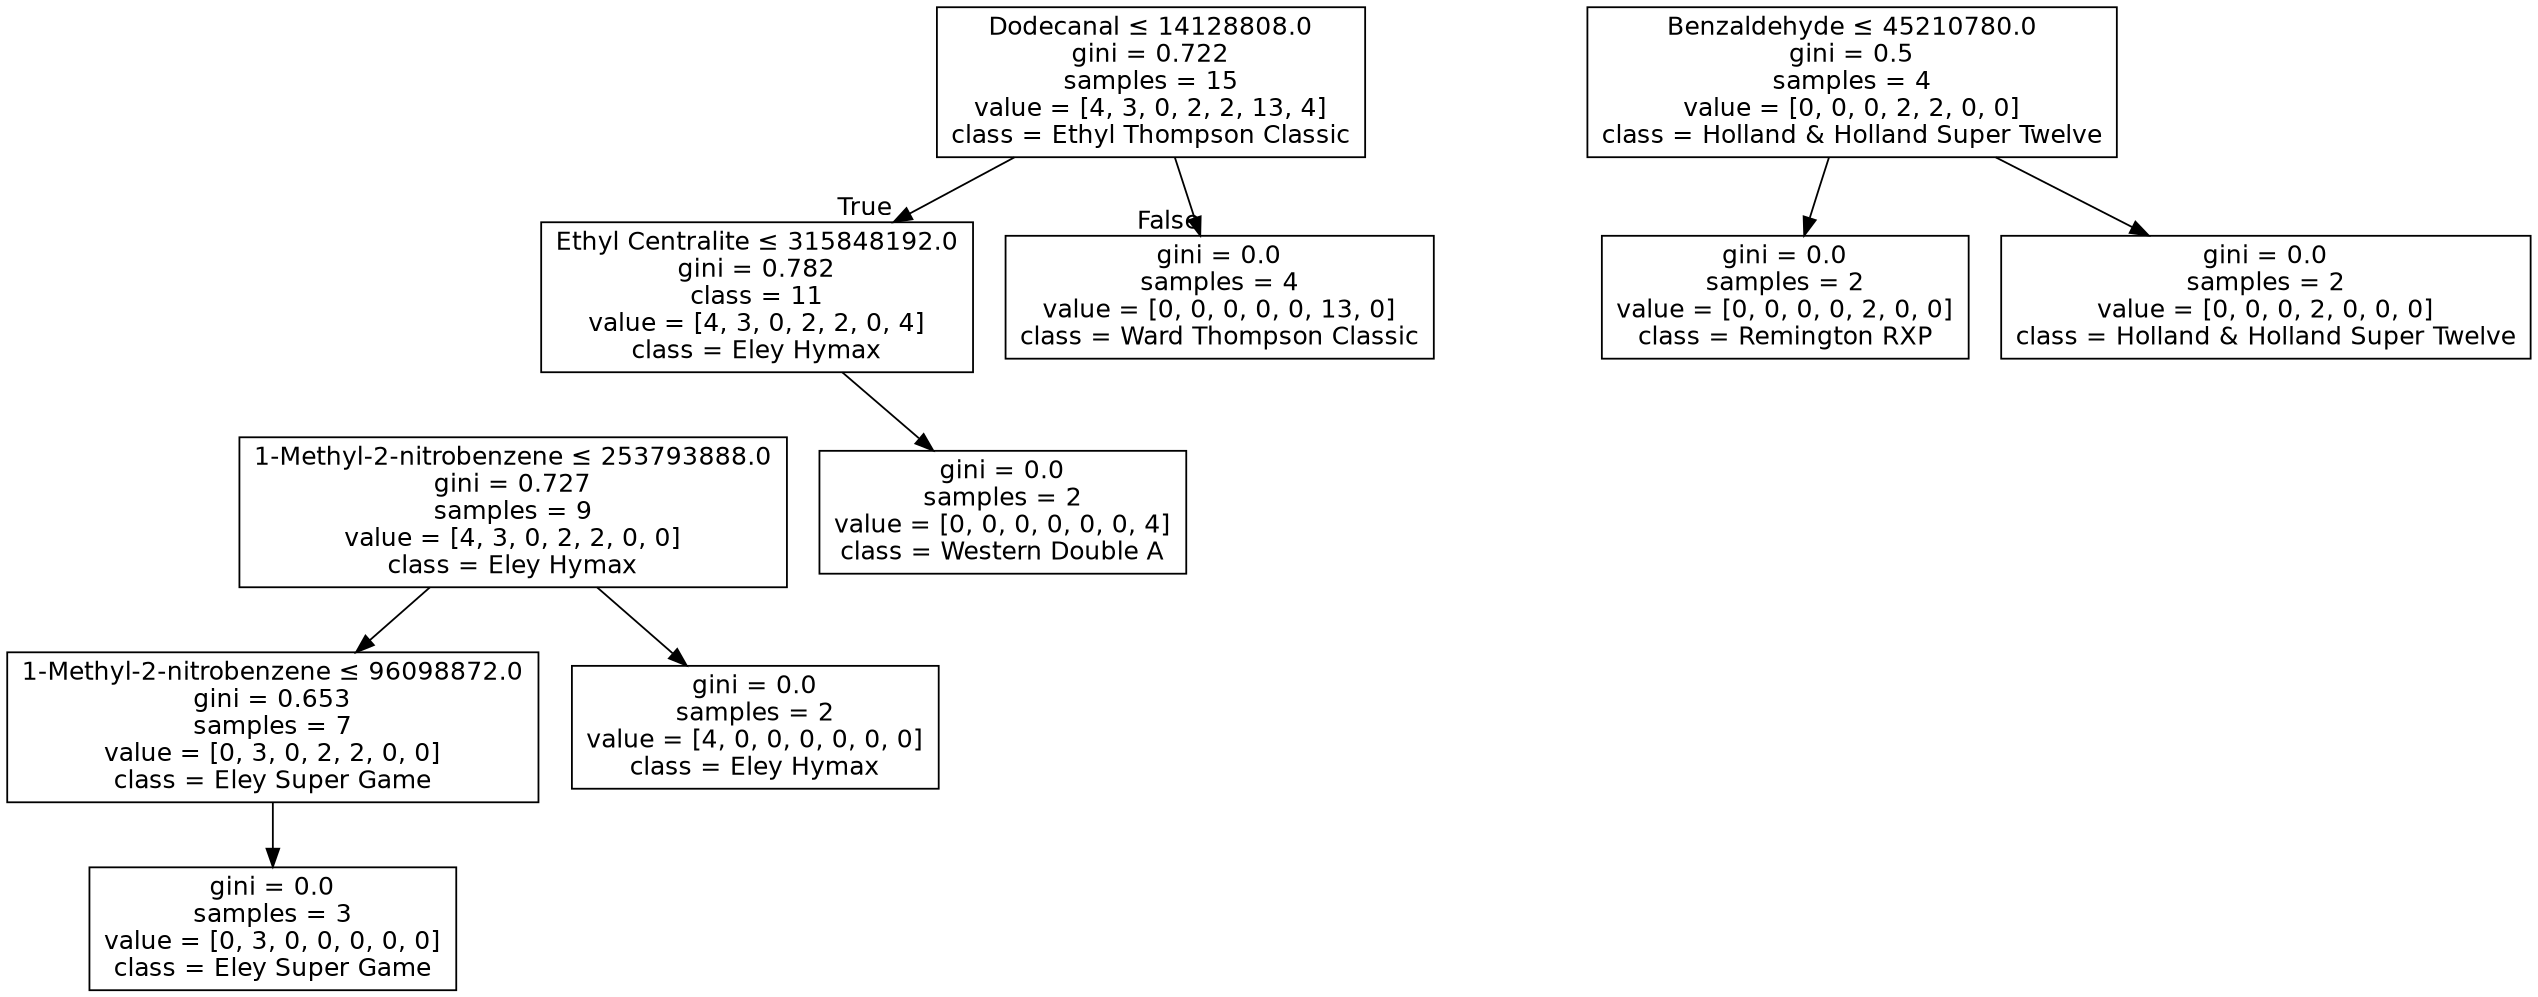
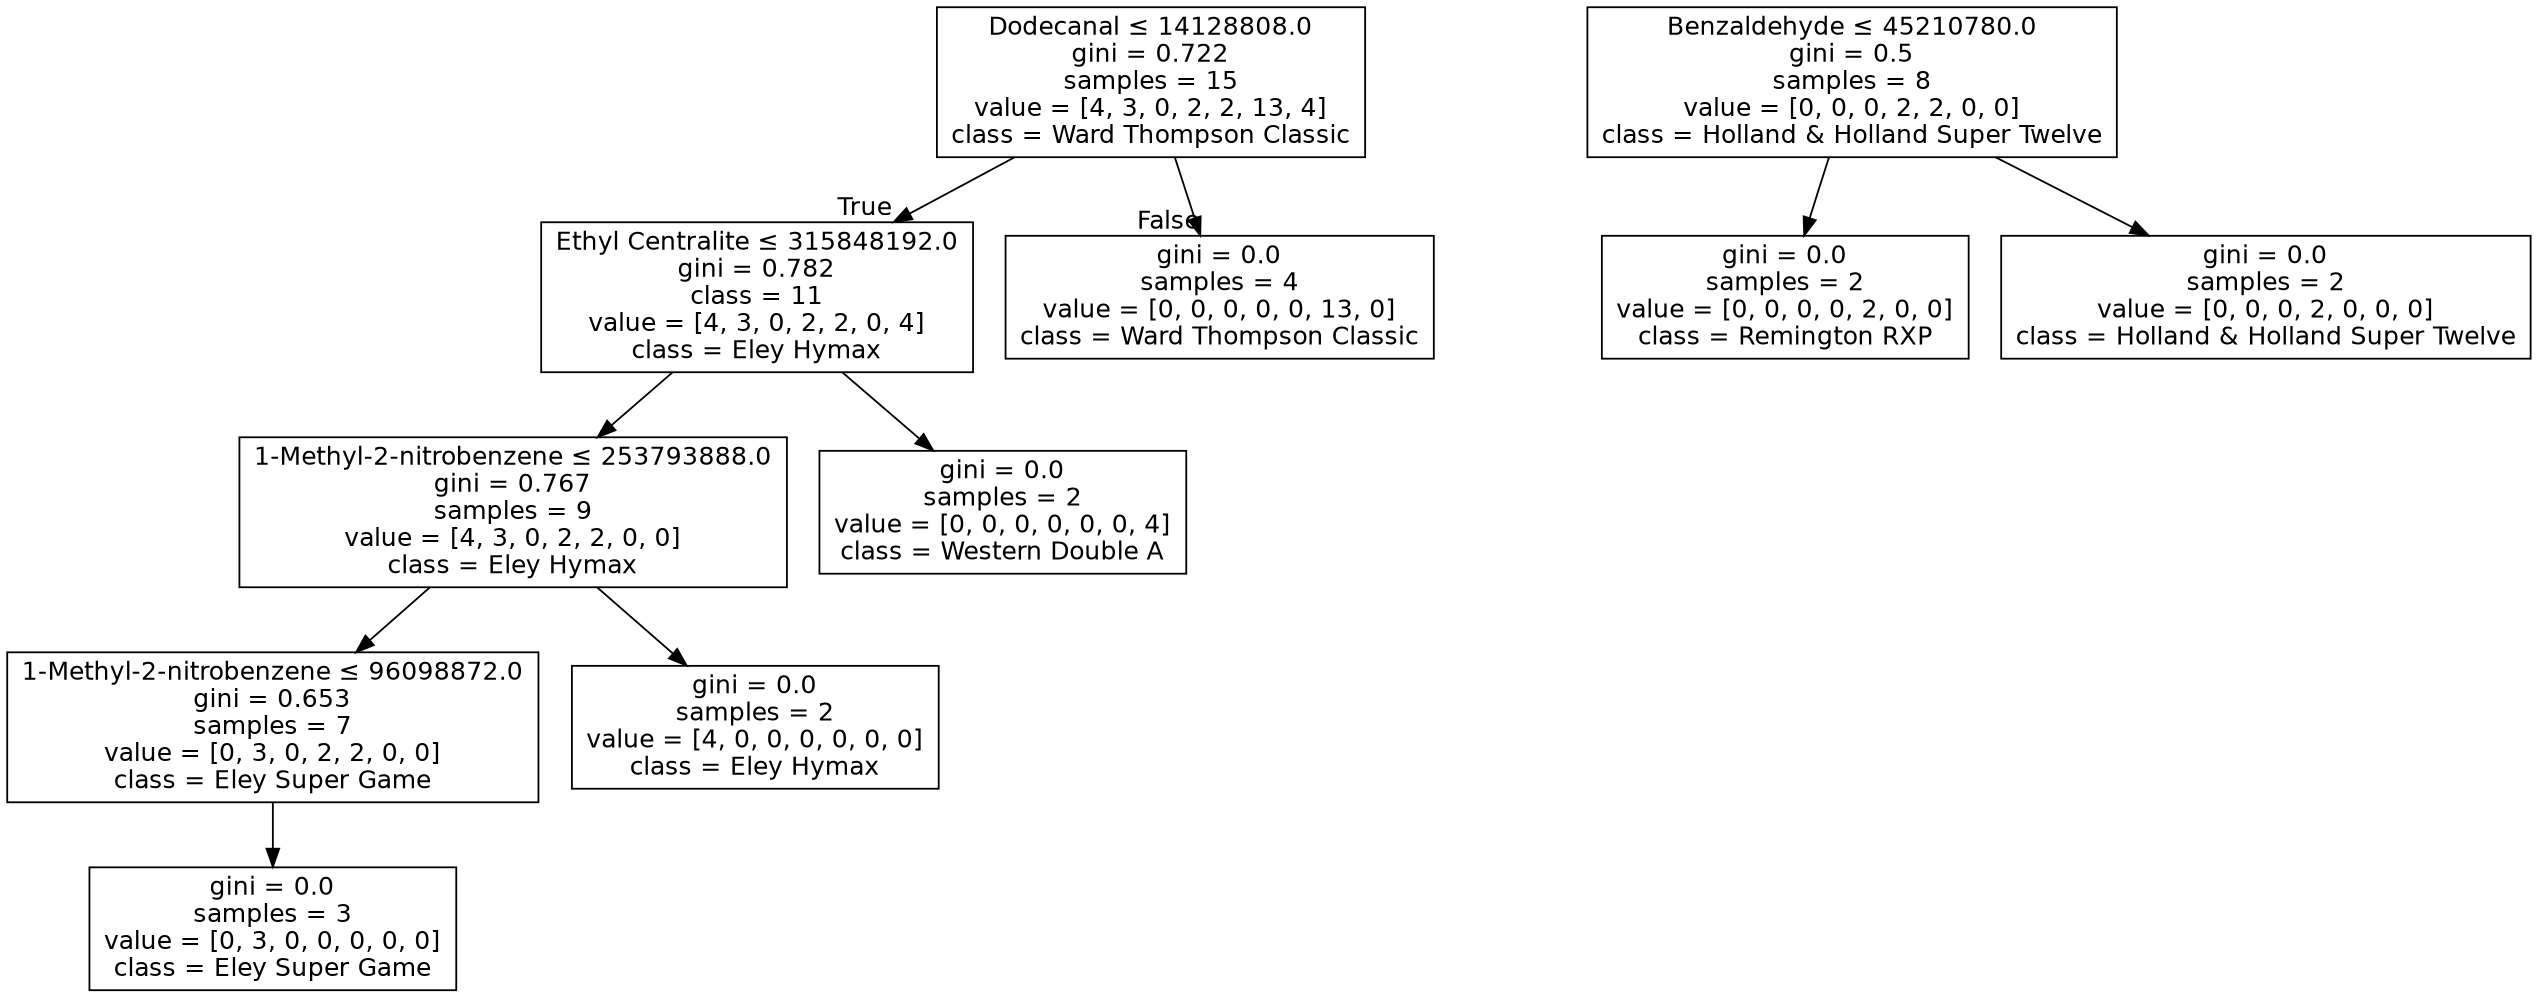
node "Benzaldehyde ≤ 45210780.0": text "samples = 4" -> "samples = 8"
node "Dodecanal ≤ 14128808.0": text "class = Ethyl Thompson Classic" -> "class = Ward Thompson Classic"
edge "Ethyl Centralite ≤ 315848192.0" -> "1-Methyl-2-nitrobenzene ≤ 253793888.0": added
node "1-Methyl-2-nitrobenzene ≤ 253793888.0": text "gini = 0.727" -> "gini = 0.767"
